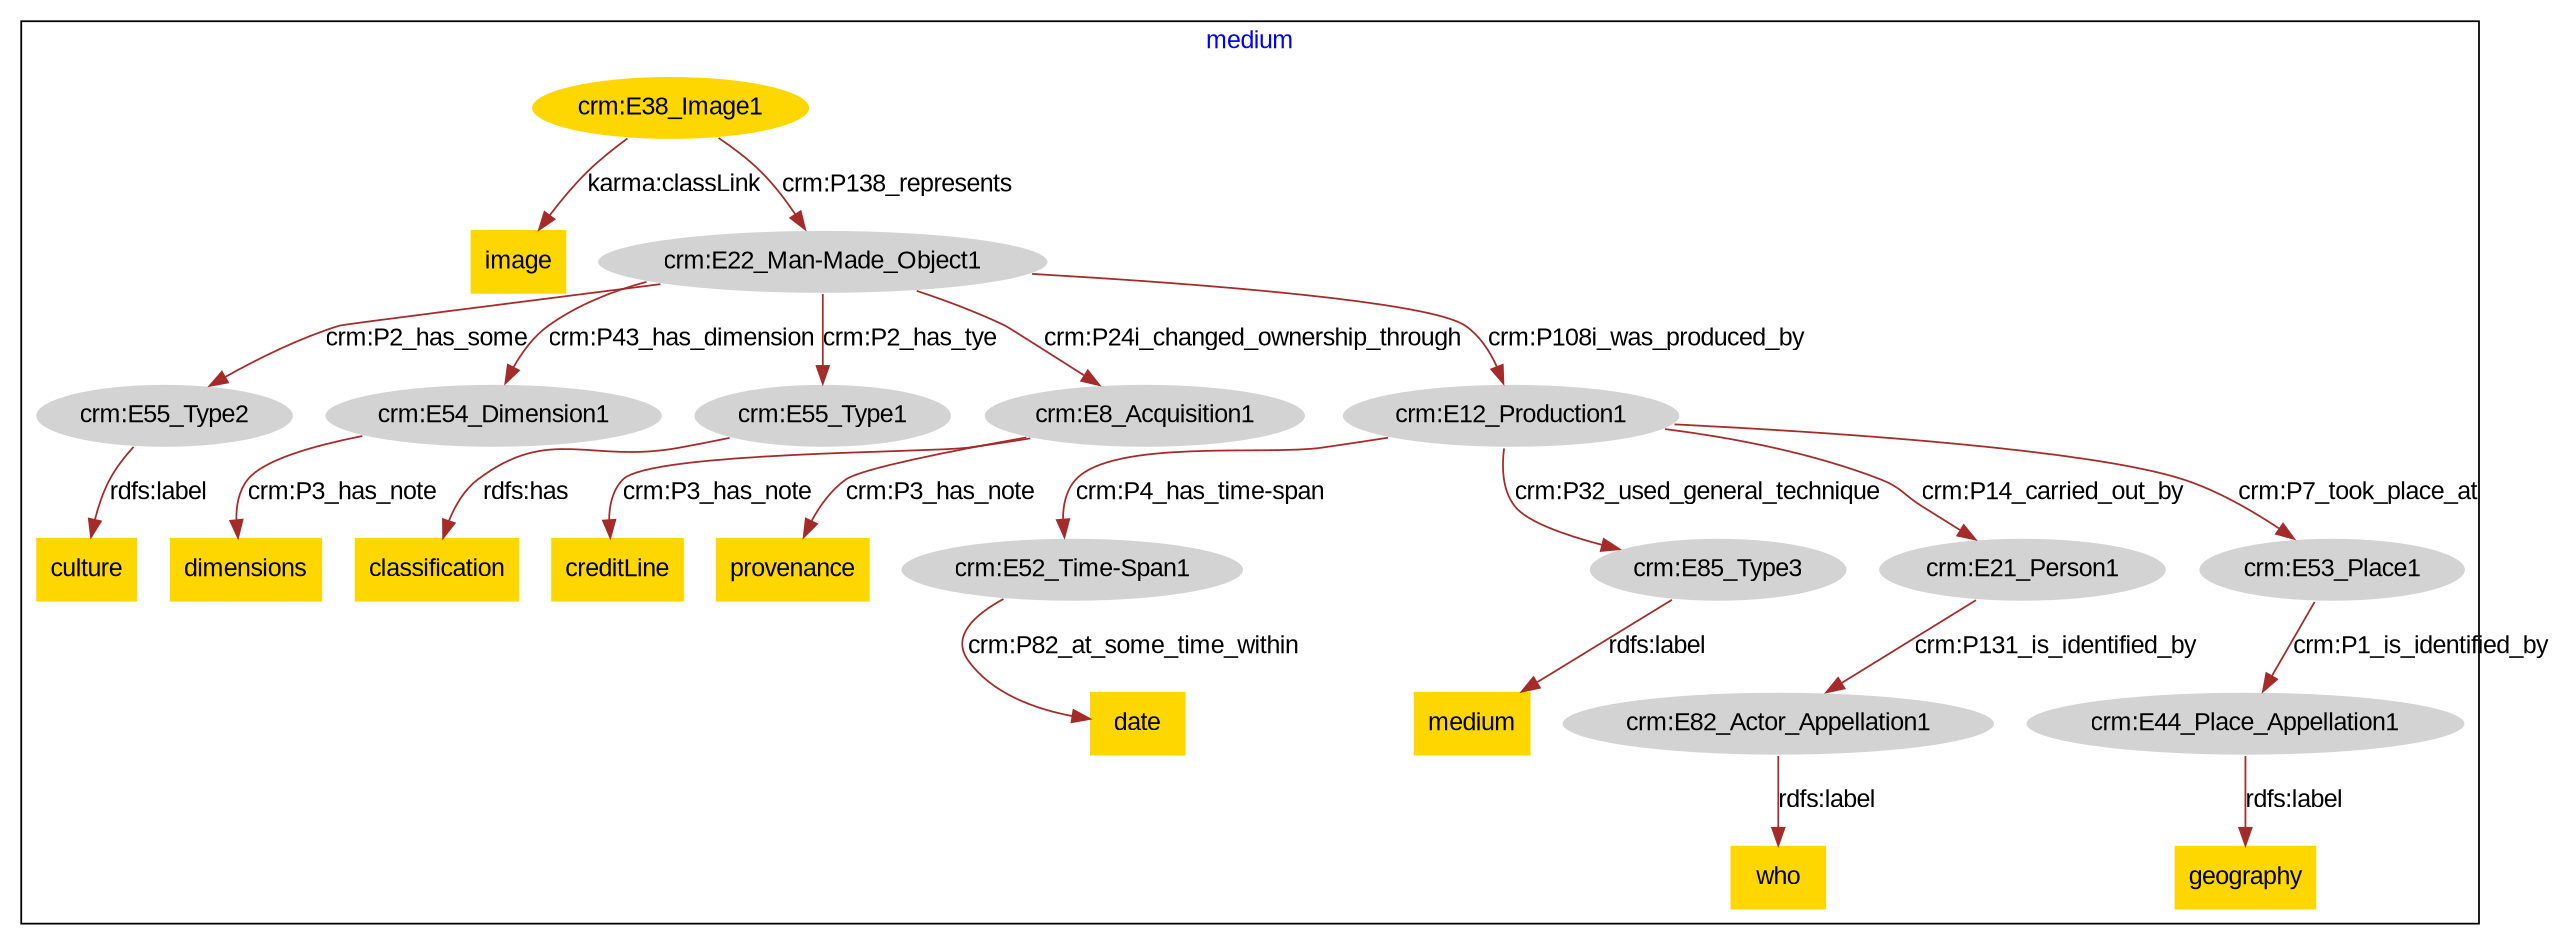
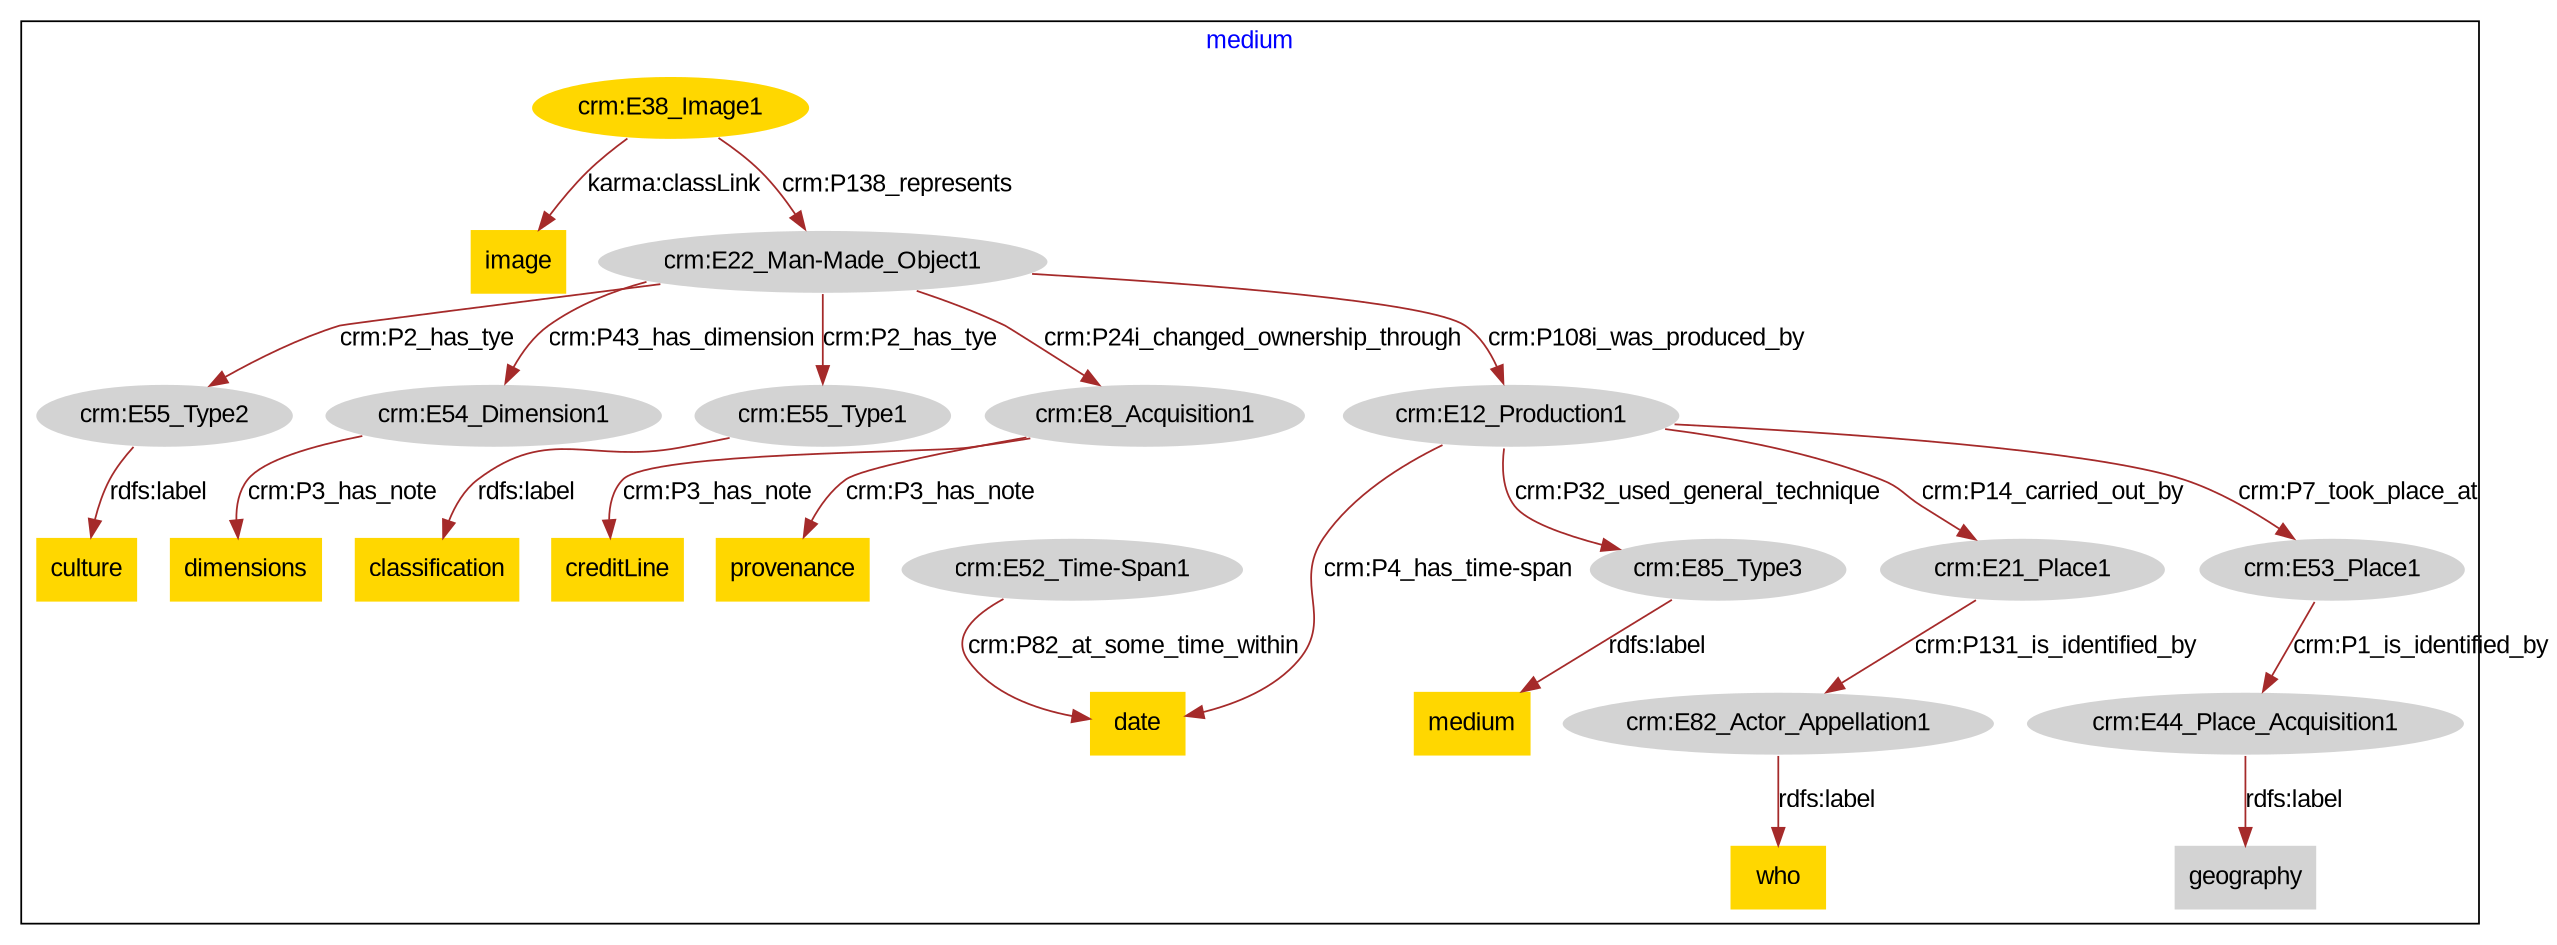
edge "crm:E22_Man-Made_Object1" -> "crm:E55_Type2": label "crm:P2_has_some" -> "crm:P2_has_tye"
edge "crm:E12_Production1" -> "crm:E52_Time-Span1": now "crm:E12_Production1" -> "date"
edge "crm:E55_Type1" -> "classification": label "rdfs:has" -> "rdfs:label"
node "crm:E21_Person1": label "crm:E21_Person1" -> "crm:E21_Place1"
node "crm:E44_Place_Appellation1": label "crm:E44_Place_Appellation1" -> "crm:E44_Place_Acquisition1"
node "geography": fillcolor gold -> lightgray
